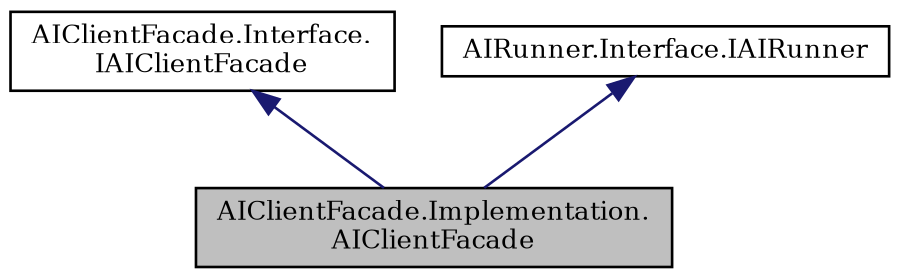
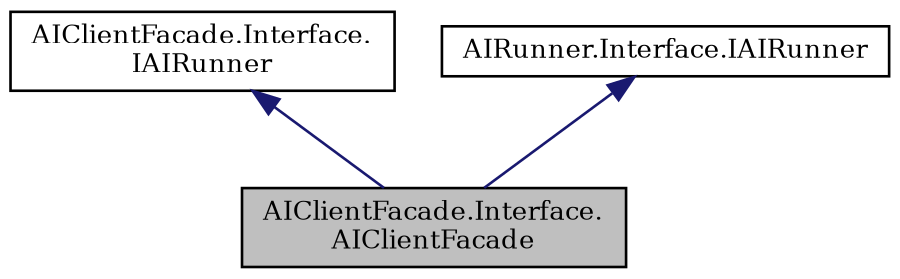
node "AIClientFacade.Interface. IAIClientFacade": label "AIClientFacade.Interface. IAIClientFacade" -> "AIClientFacade.Interface. IAIRunner"
node "AIClientFacade.Implementation. AIClientFacade": label "AIClientFacade.Implementation. AIClientFacade" -> "AIClientFacade.Interface. AIClientFacade"
